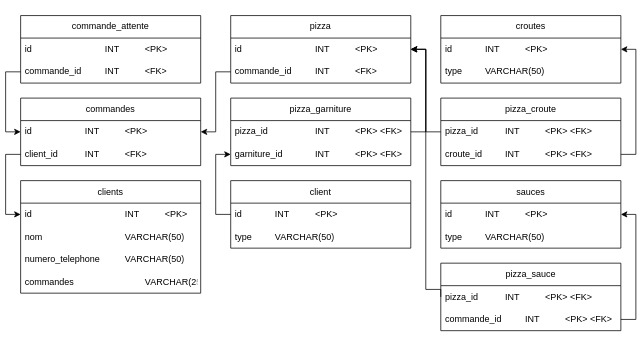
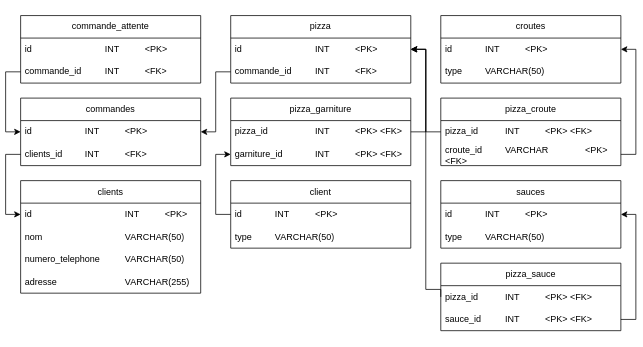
node "client_id INT <FK>": label "client_id INT <FK>" -> "clients_id INT <FK>"
node "croute_id INT <PK> <FK>": label "croute_id INT <PK> <FK>" -> "croute_id VARCHAR <PK> <FK>"
node "commandes VARCHAR(255)": label "commandes VARCHAR(255)" -> "adresse VARCHAR(255)"
node "commande_id INT <PK> <FK>": label "commande_id INT <PK> <FK>" -> "sauce_id INT <PK> <FK>"
